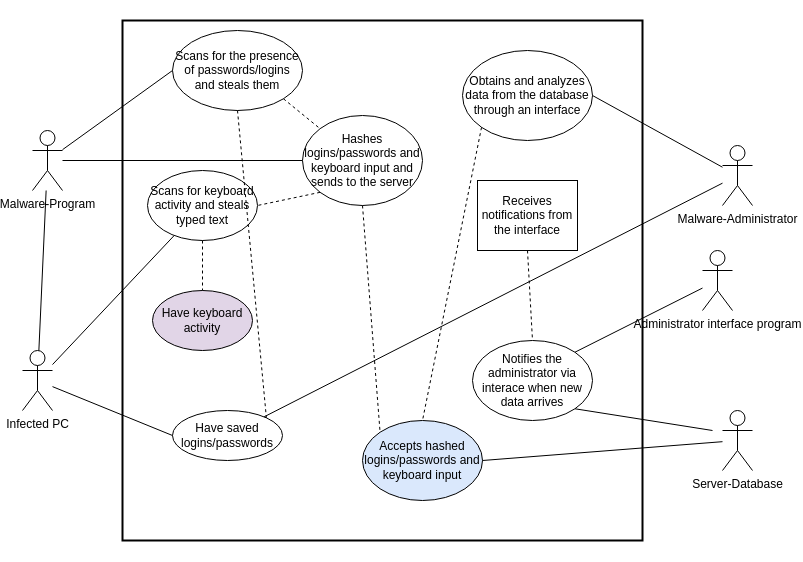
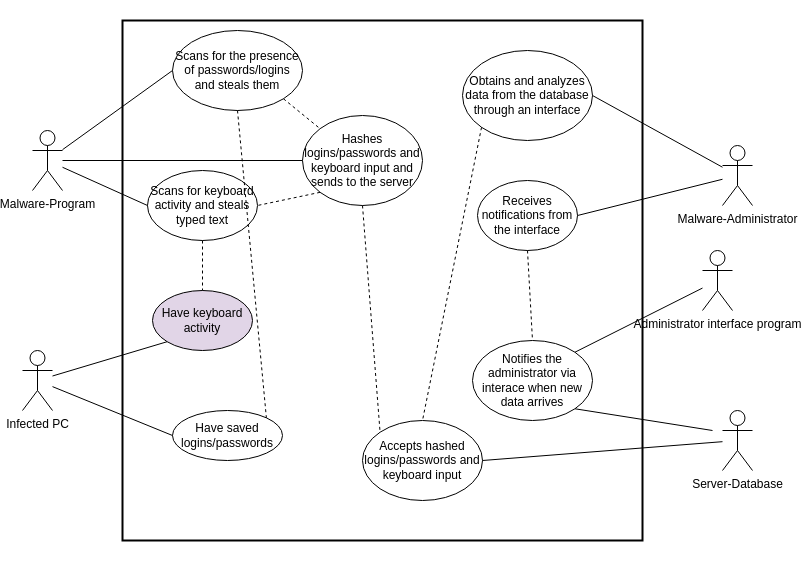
node "Receives notifications from the interface": shape rectangle -> ellipse
edge "Malware-Program" -- "Infected PC": now "Malware-Program" -- "Scans for keyboard activity and steals typed text"
edge "Malware-Administrator" -- "Have saved logins/passwords": now "Malware-Administrator" -- "Receives notifications from the interface"
edge "Scans for keyboard activity and steals typed text" -- "Infected PC": now "Have keyboard activity" -- "Infected PC"
node "Accepts hashed logins/passwords and keyboard input": fillcolor #dae8fc -> #ffffff
